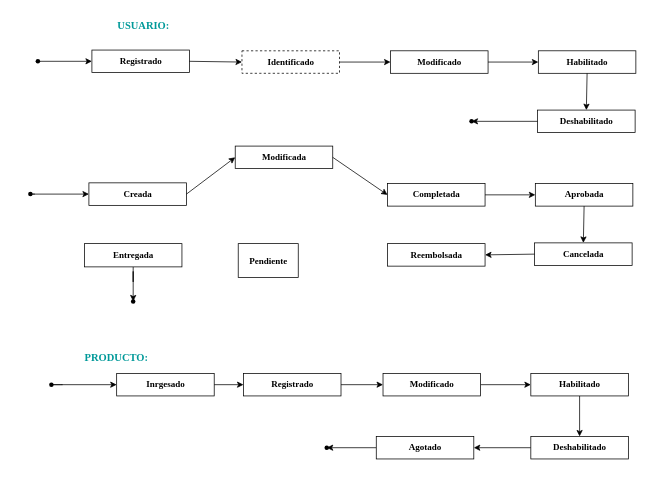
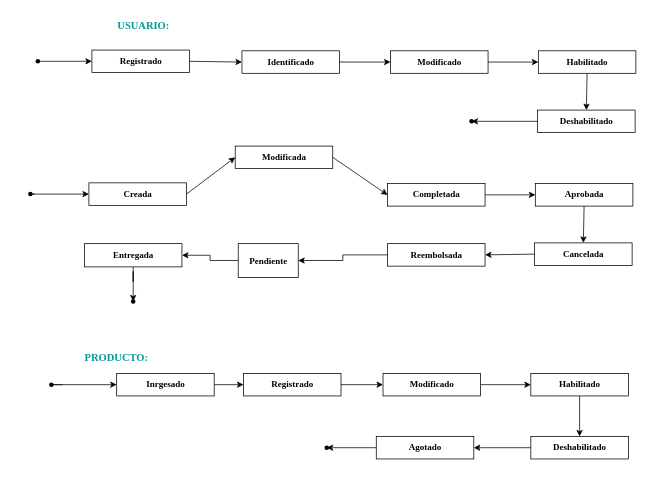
node "Identificado": style dashed -> solid
edge "Pendiente" -> "Entregada": added
edge "Reembolsada" -> "Pendiente": added
